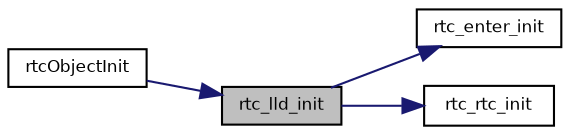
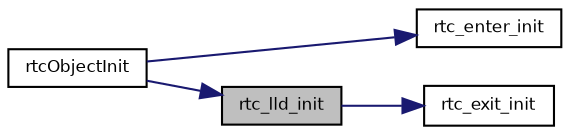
edge "rtc_lld_init" -> "rtc_enter_init": now "rtcObjectInit" -> "rtc_enter_init"
node "rtc_rtc_init": label "rtc_rtc_init" -> "rtc_exit_init"
